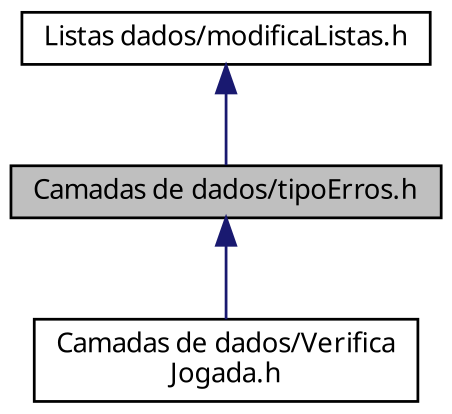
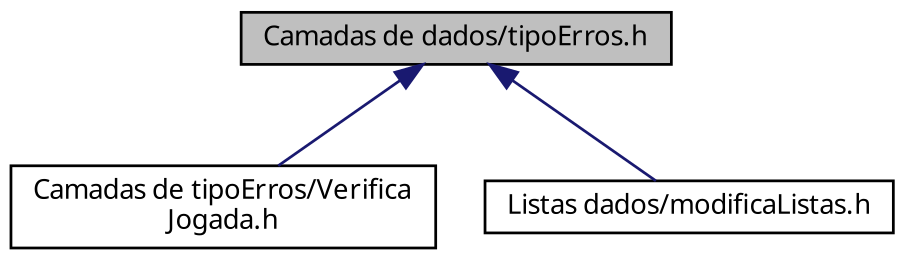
edge "Camadas de dados/tipoErros.h" -> "Listas dados/modificaListas.h": reversed
node "Camadas de dados/Verifica Jogada.h": label "Camadas de dados/Verifica Jogada.h" -> "Camadas de tipoErros/Verifica Jogada.h"
